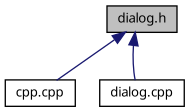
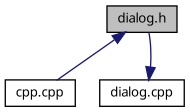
edge "dialog.cpp" -> "dialog.h": reversed
